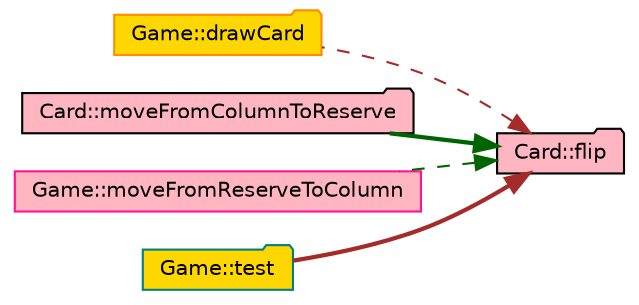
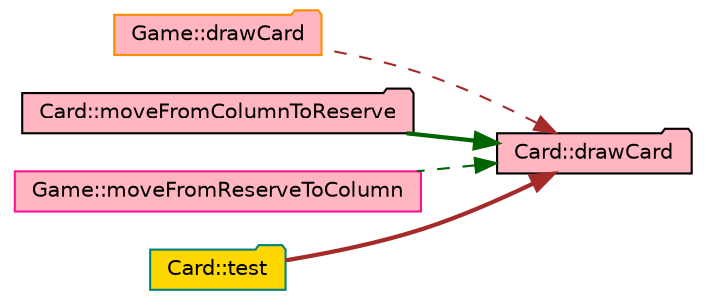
node "Game::drawCard": fillcolor gold -> lightpink
node "Card::flip": label "Card::flip" -> "Card::drawCard"
node "Game::test": label "Game::test" -> "Card::test"
